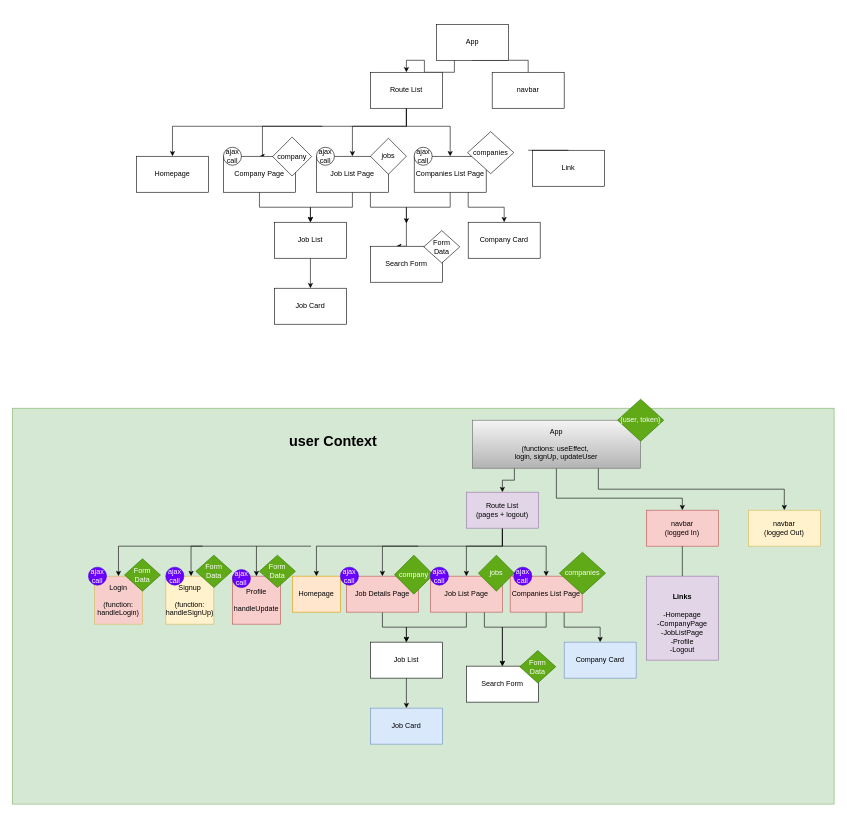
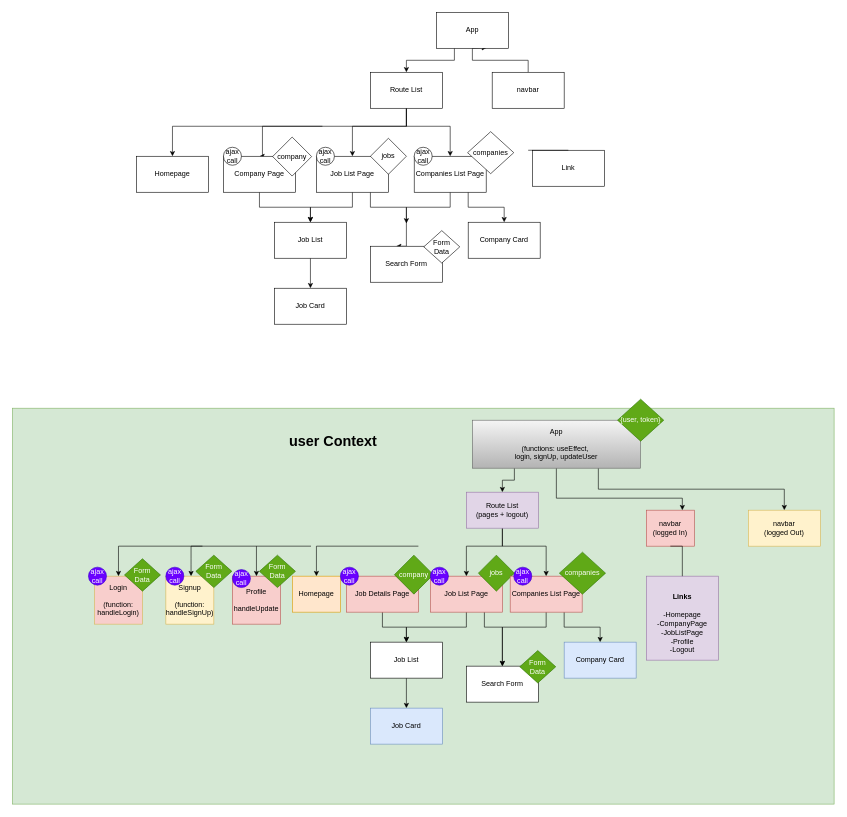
node "App": moved (473, 42) -> (473, 30)
node "navbar (logged In)": size 72x36 -> 48x36
edge "Route List (pages + logout)" -> "Job Details Page": removed
